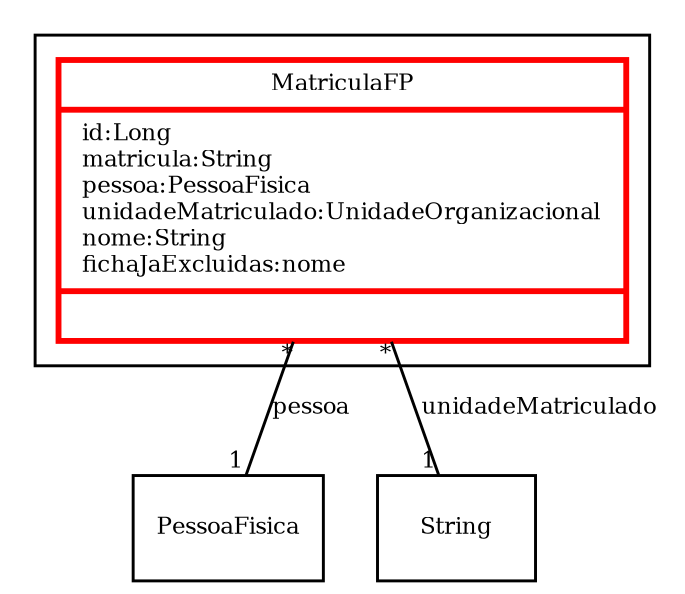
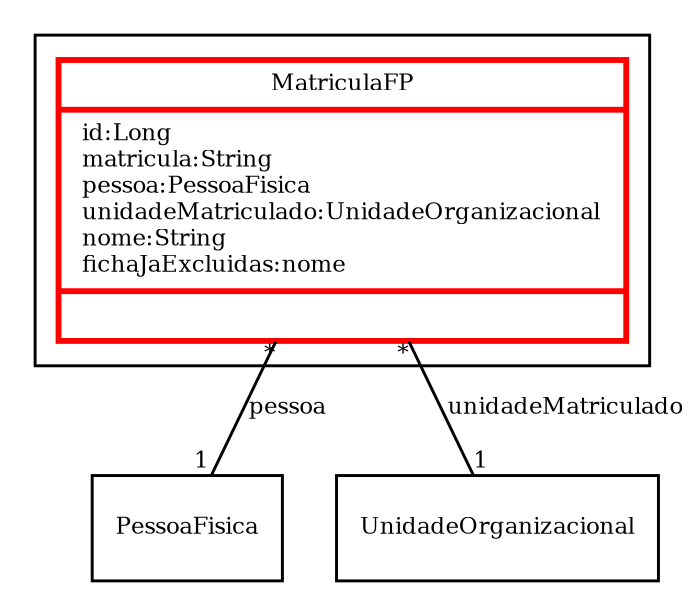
node "String": label "String" -> "UnidadeOrganizacional"
